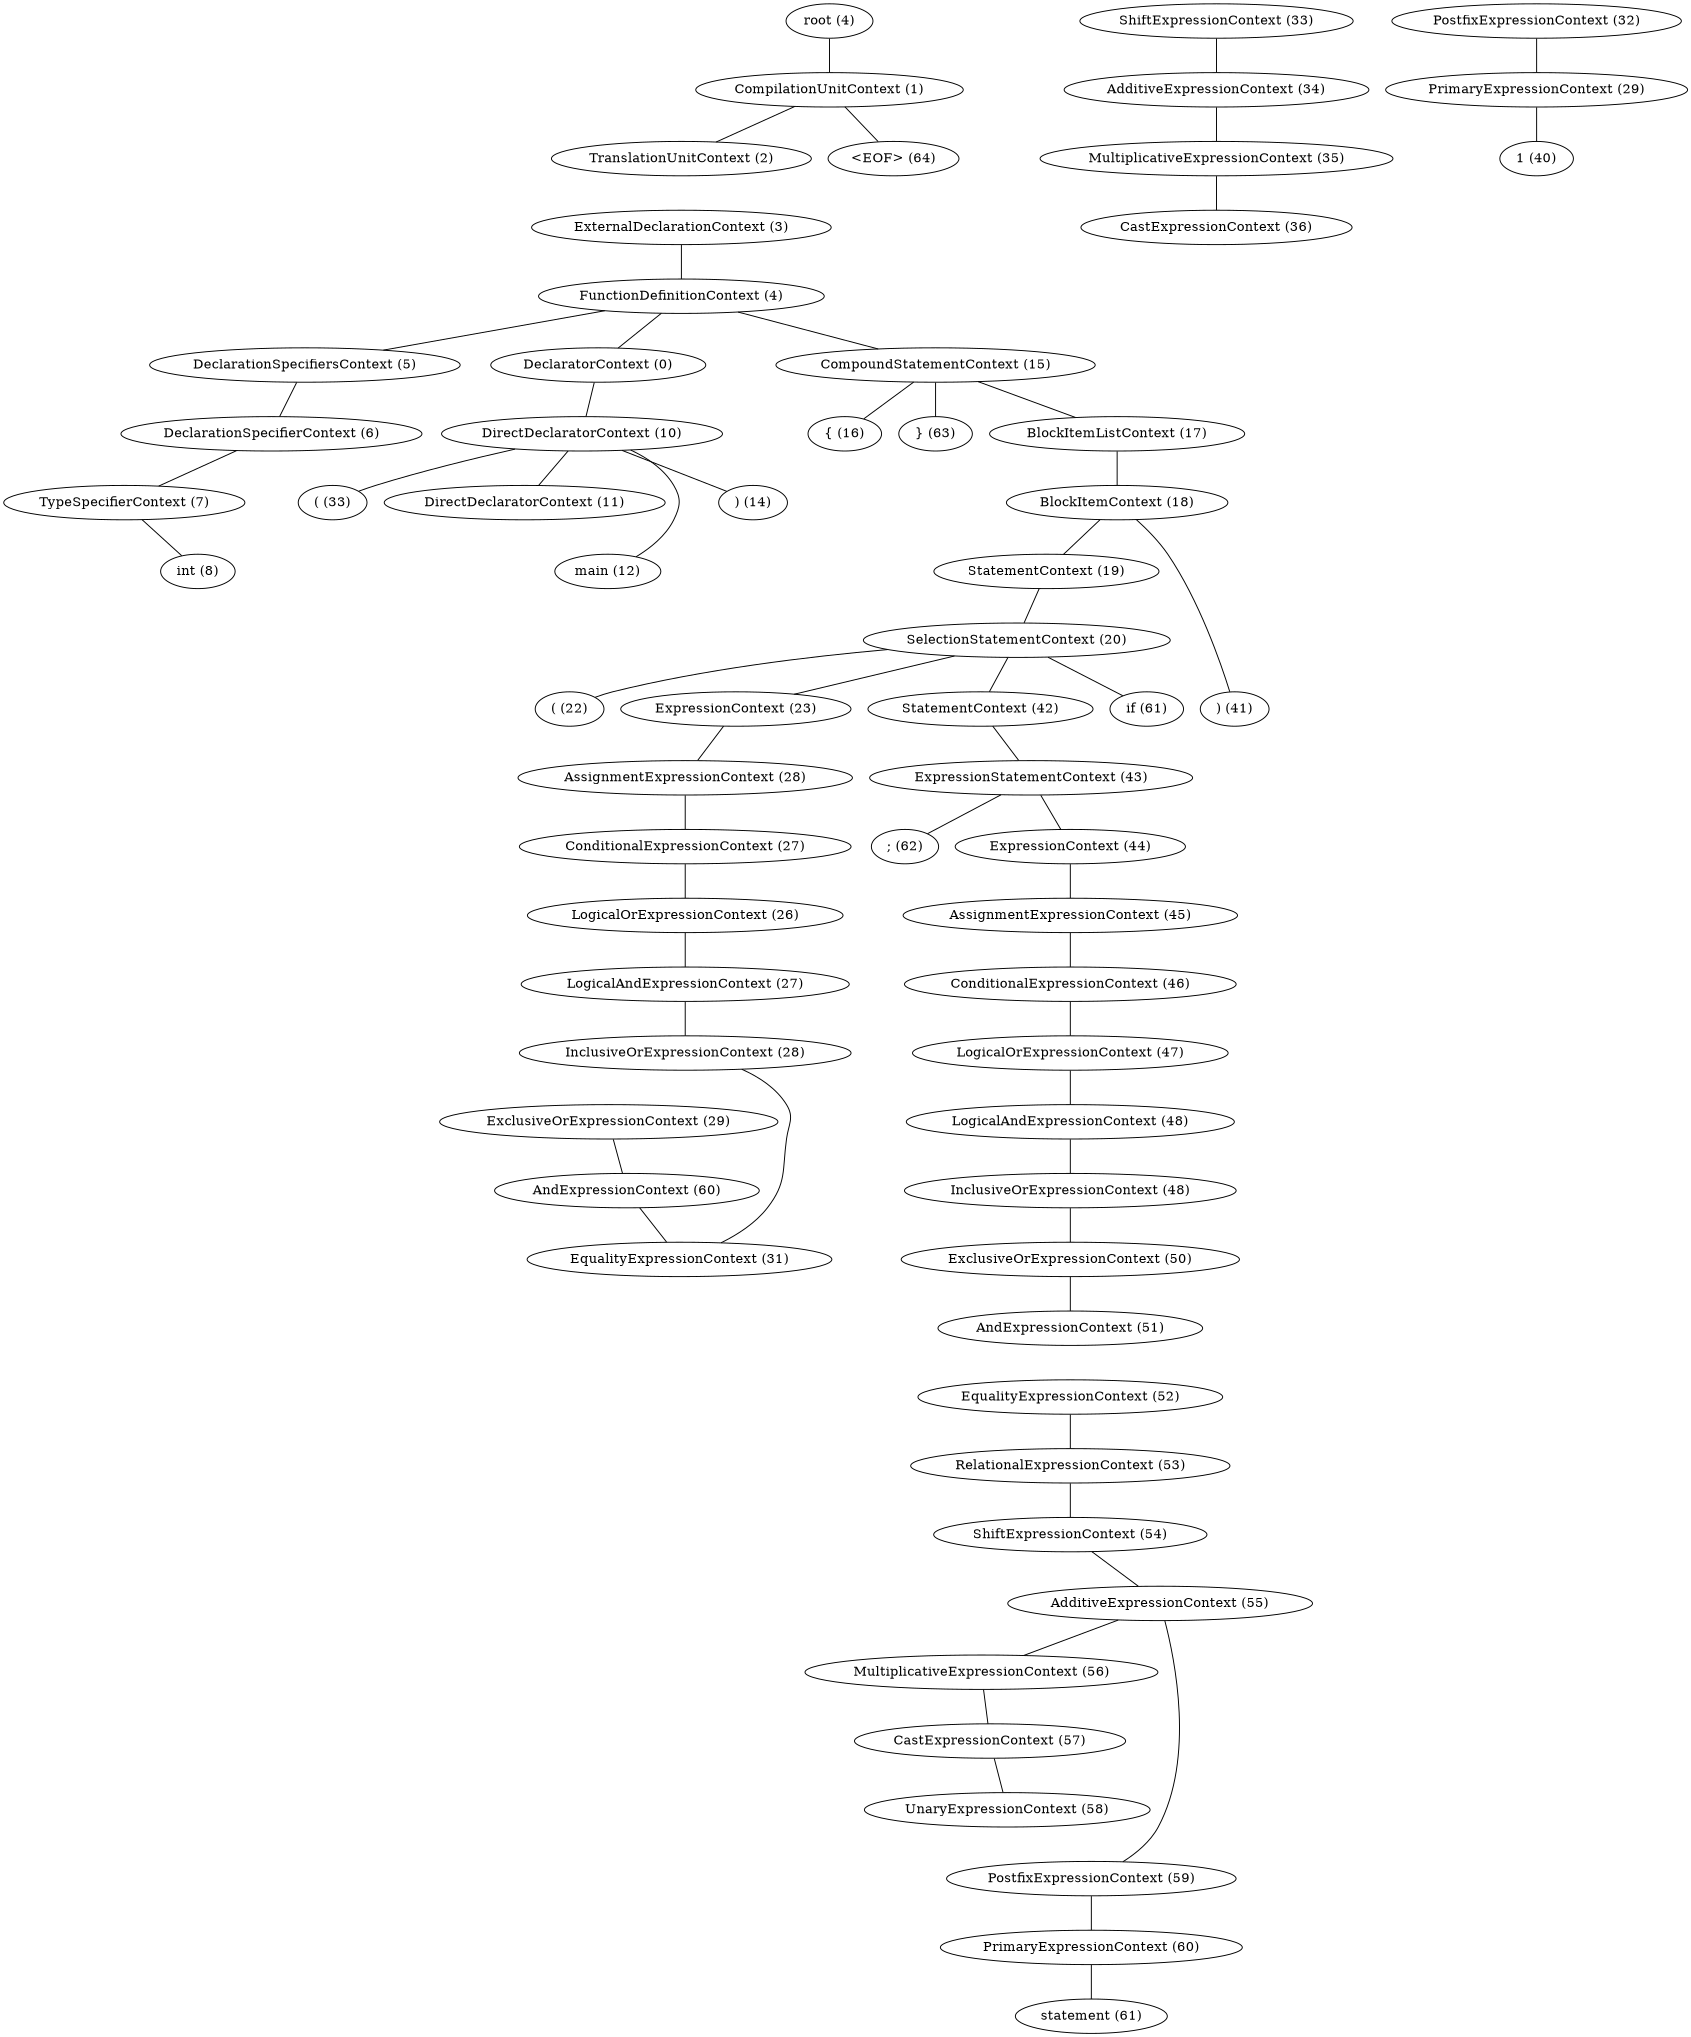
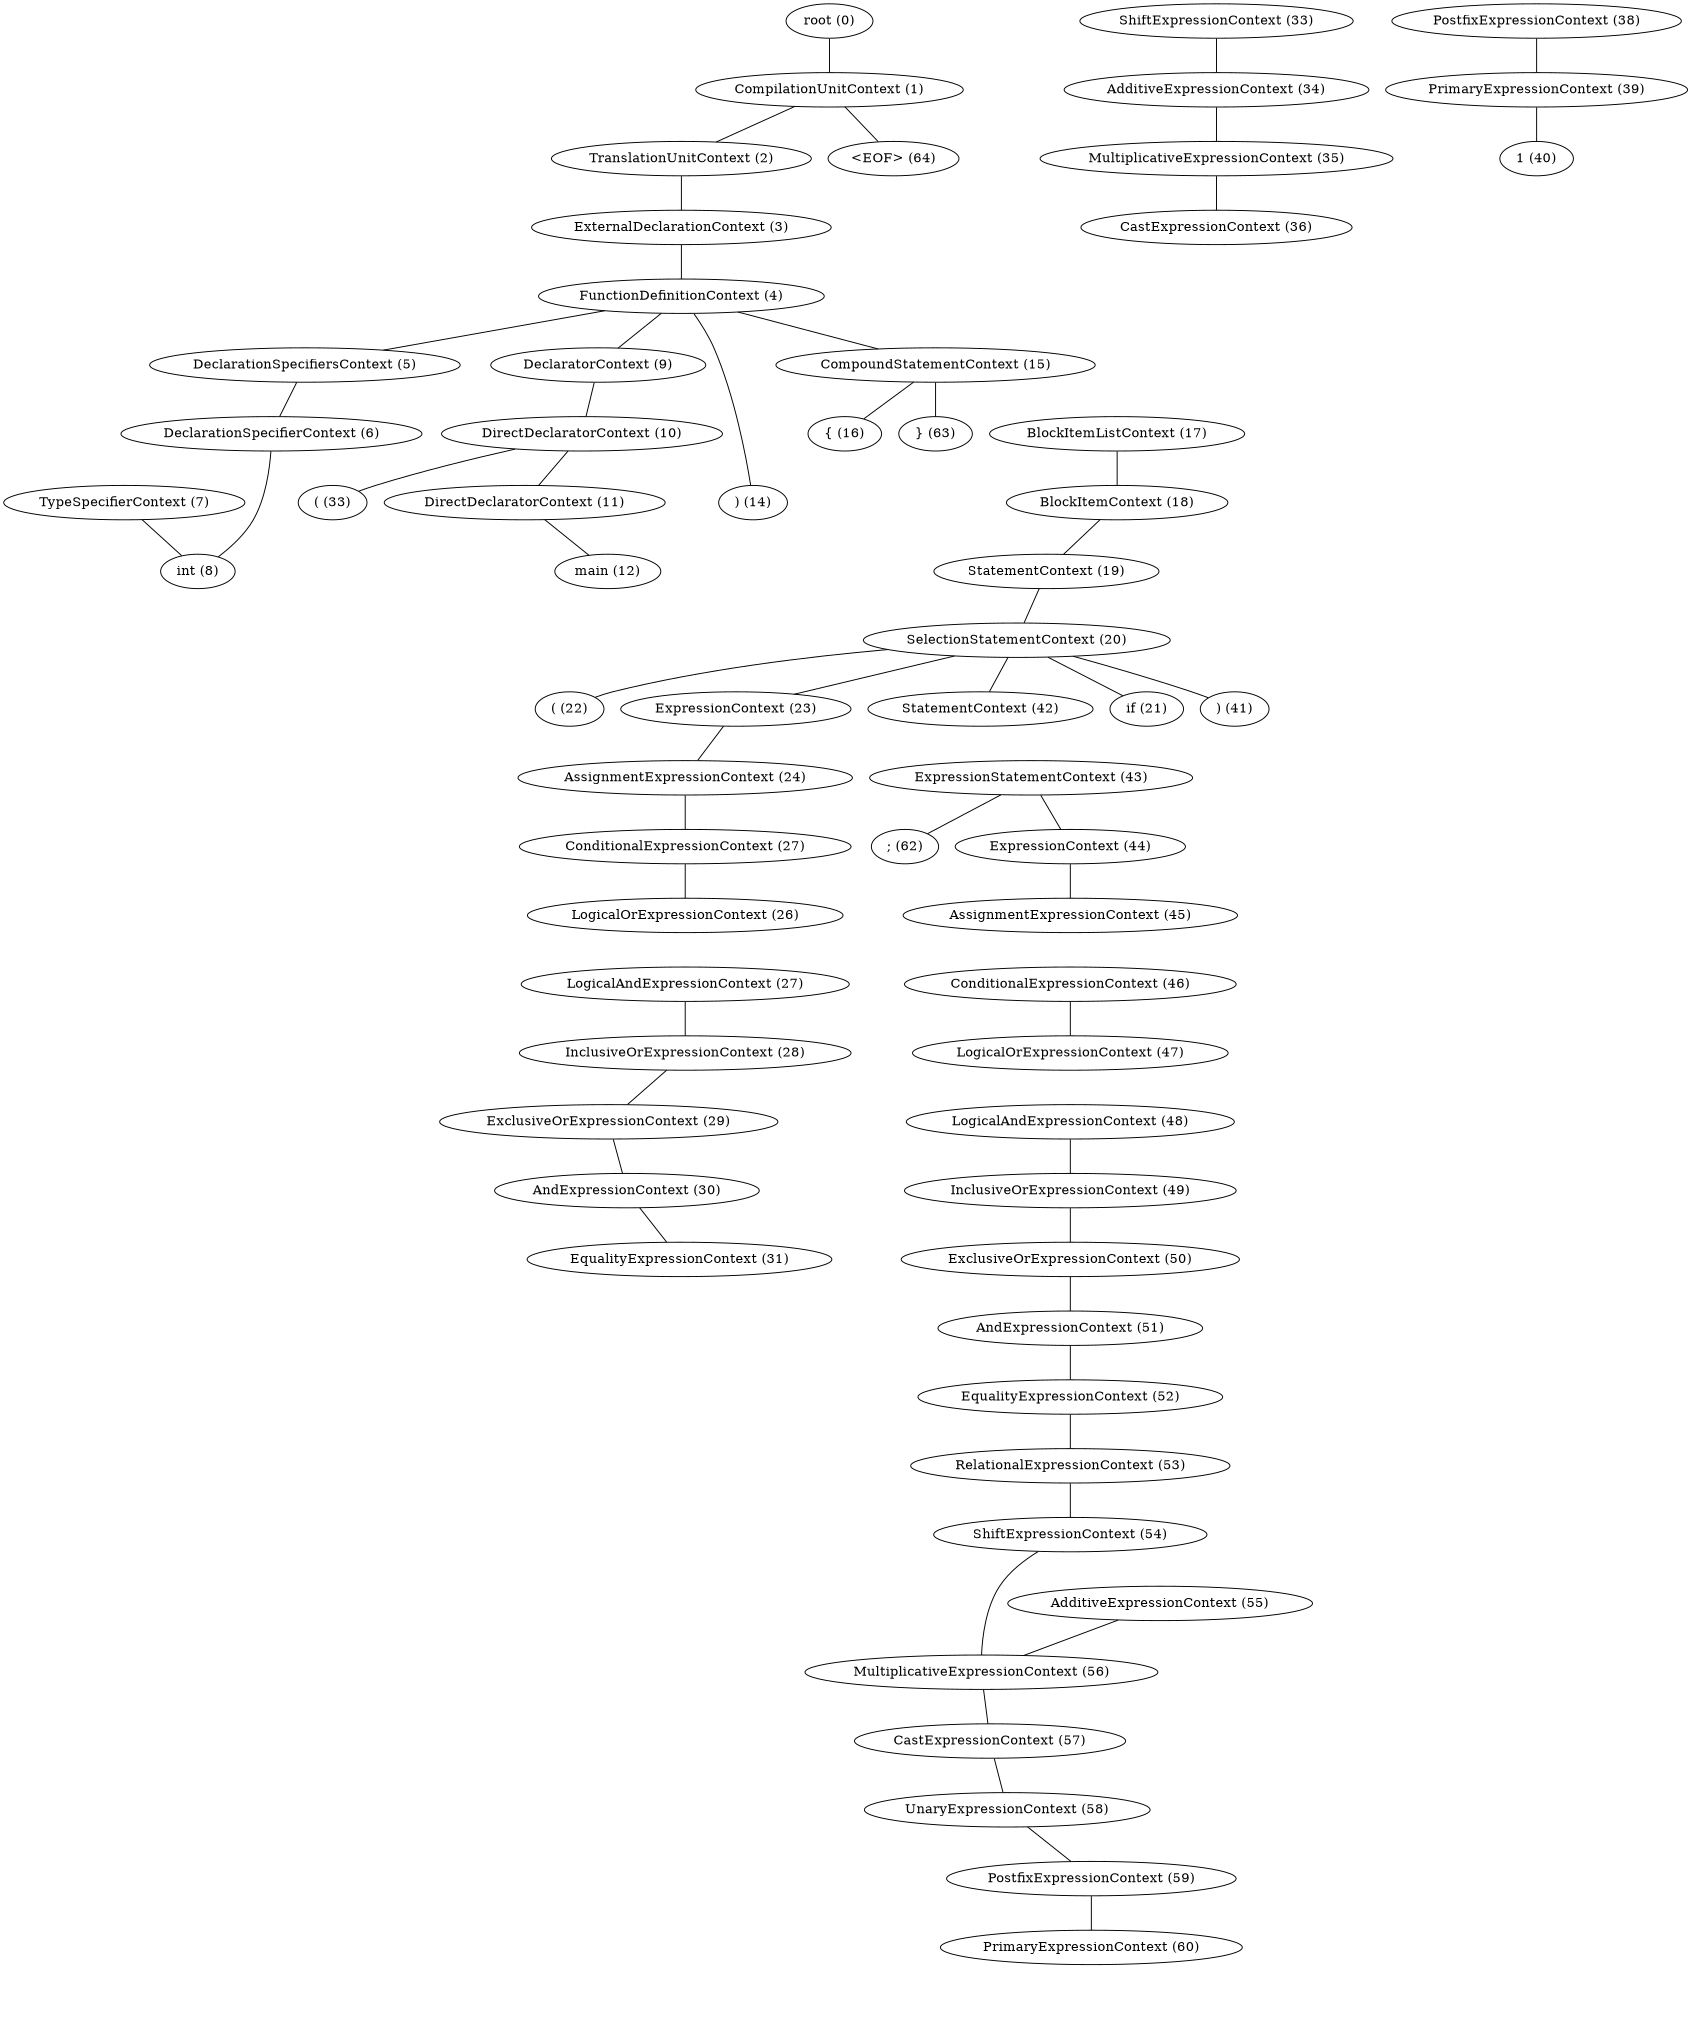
node "root (4)": label "root (4)" -> "root (0)"
node "PostfixExpressionContext (32)": label "PostfixExpressionContext (32)" -> "PostfixExpressionContext (38)"
node "PrimaryExpressionContext (29)": label "PrimaryExpressionContext (29)" -> "PrimaryExpressionContext (39)"
edge "TranslationUnitContext (2)" -- "ExternalDeclarationContext (3)": added
node "DeclaratorContext (0)": label "DeclaratorContext (0)" -> "DeclaratorContext (9)"
edge "CompoundStatementContext (15)" -- "BlockItemListContext (17)": removed
edge "DeclarationSpecifierContext (6)" -- "TypeSpecifierContext (7)": now "DeclarationSpecifierContext (6)" -- "int (8)"
edge "DirectDeclaratorContext (10)" -- ") (14)": now "FunctionDefinitionContext (4)" -- ") (14)"
edge "DirectDeclaratorContext (10)" -- "main (12)": now "DirectDeclaratorContext (11)" -- "main (12)"
edge "BlockItemContext (18)" -- ") (41)": now "SelectionStatementContext (20)" -- ") (41)"
node "if (61)": label "if (61)" -> "if (21)"
edge "StatementContext (42)" -- "ExpressionStatementContext (43)": removed
node "AssignmentExpressionContext (28)": label "AssignmentExpressionContext (28)" -> "AssignmentExpressionContext (24)"
edge "LogicalOrExpressionContext (26)" -- "LogicalAndExpressionContext (27)": removed
edge "AssignmentExpressionContext (45)" -- "ConditionalExpressionContext (46)": removed
edge "LogicalOrExpressionContext (47)" -- "LogicalAndExpressionContext (48)": removed
edge "InclusiveOrExpressionContext (28)" -- "EqualityExpressionContext (31)": now "InclusiveOrExpressionContext (28)" -- "ExclusiveOrExpressionContext (29)"
node "AndExpressionContext (60)": label "AndExpressionContext (60)" -> "AndExpressionContext (30)"
node "InclusiveOrExpressionContext (48)": label "InclusiveOrExpressionContext (48)" -> "InclusiveOrExpressionContext (49)"
edge "AndExpressionContext (51)" -- "EqualityExpressionContext (52)": added
edge "ShiftExpressionContext (54)" -- "AdditiveExpressionContext (55)": now "ShiftExpressionContext (54)" -- "MultiplicativeExpressionContext (56)"
edge "AdditiveExpressionContext (55)" -- "PostfixExpressionContext (59)": now "UnaryExpressionContext (58)" -- "PostfixExpressionContext (59)"
node "statement (61)": removed
